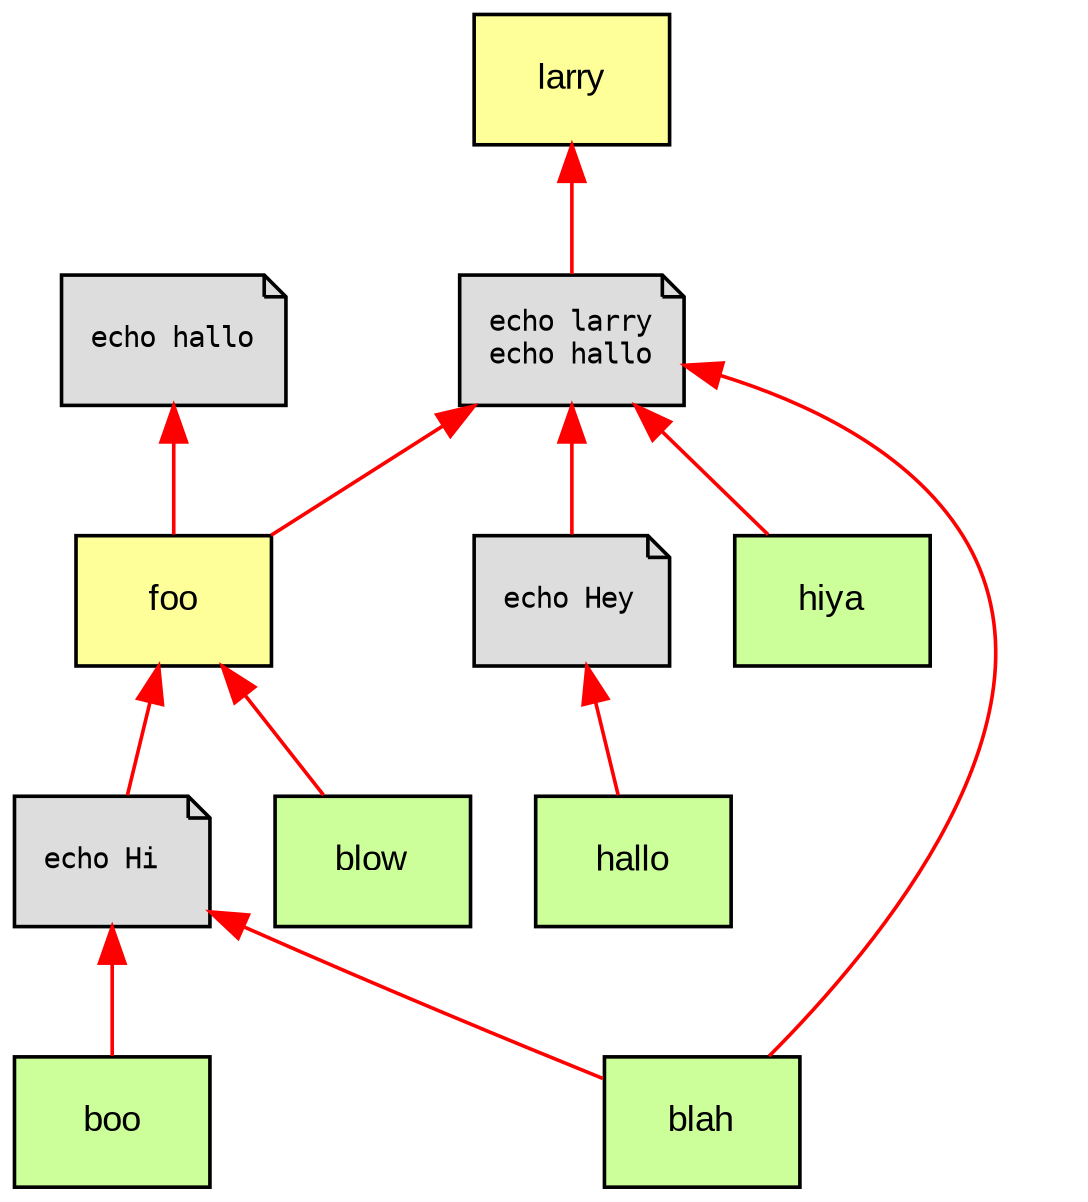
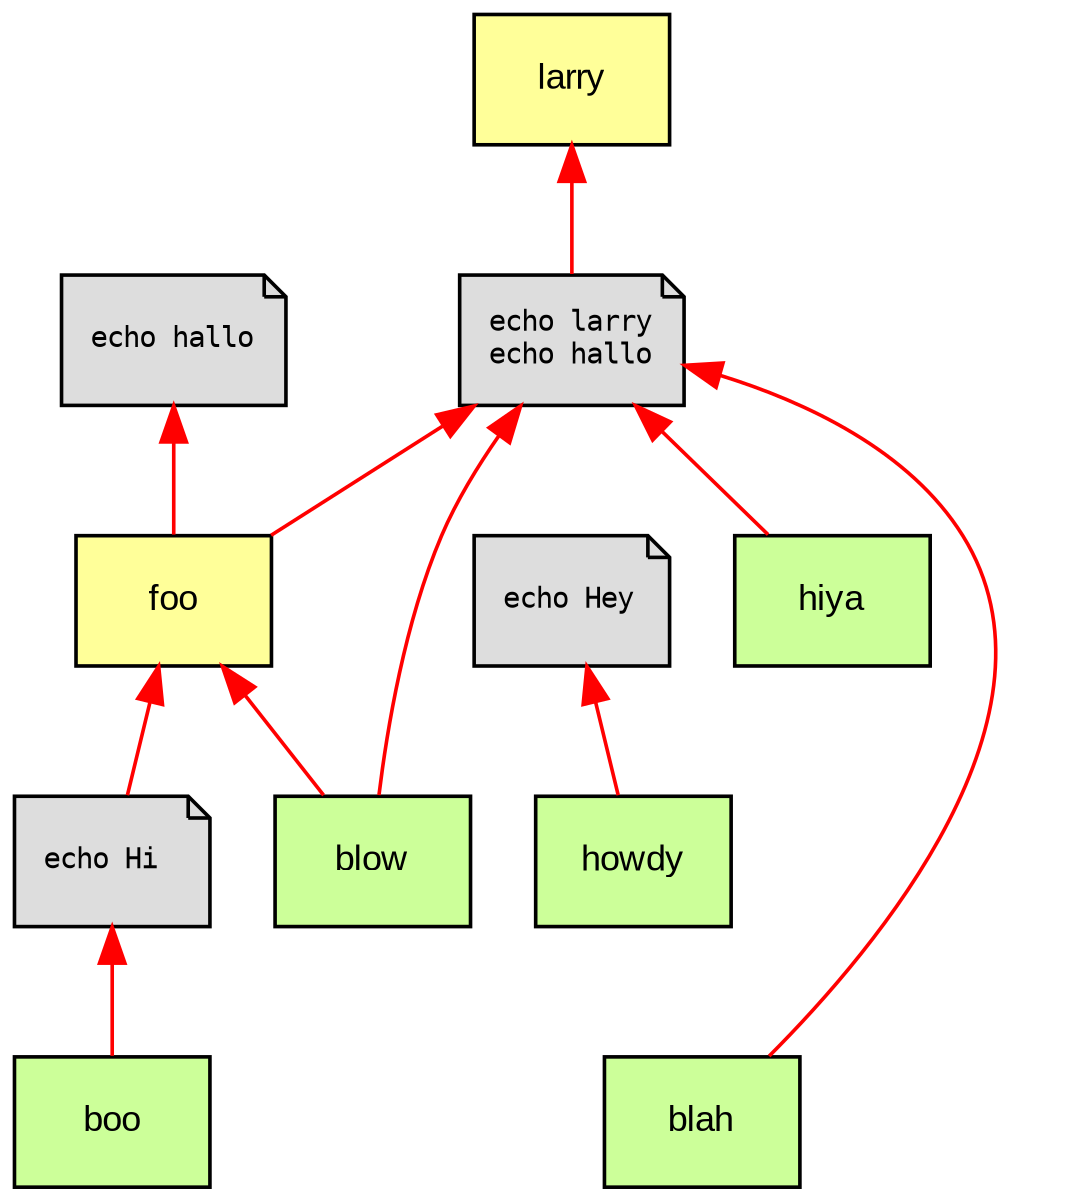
edge "echo Hey" -> "echo larry echo hallo": now "blow" -> "echo larry echo hallo"
node "hallo": label "hallo" -> "howdy"
edge "blah" -> "echo Hi": removed
